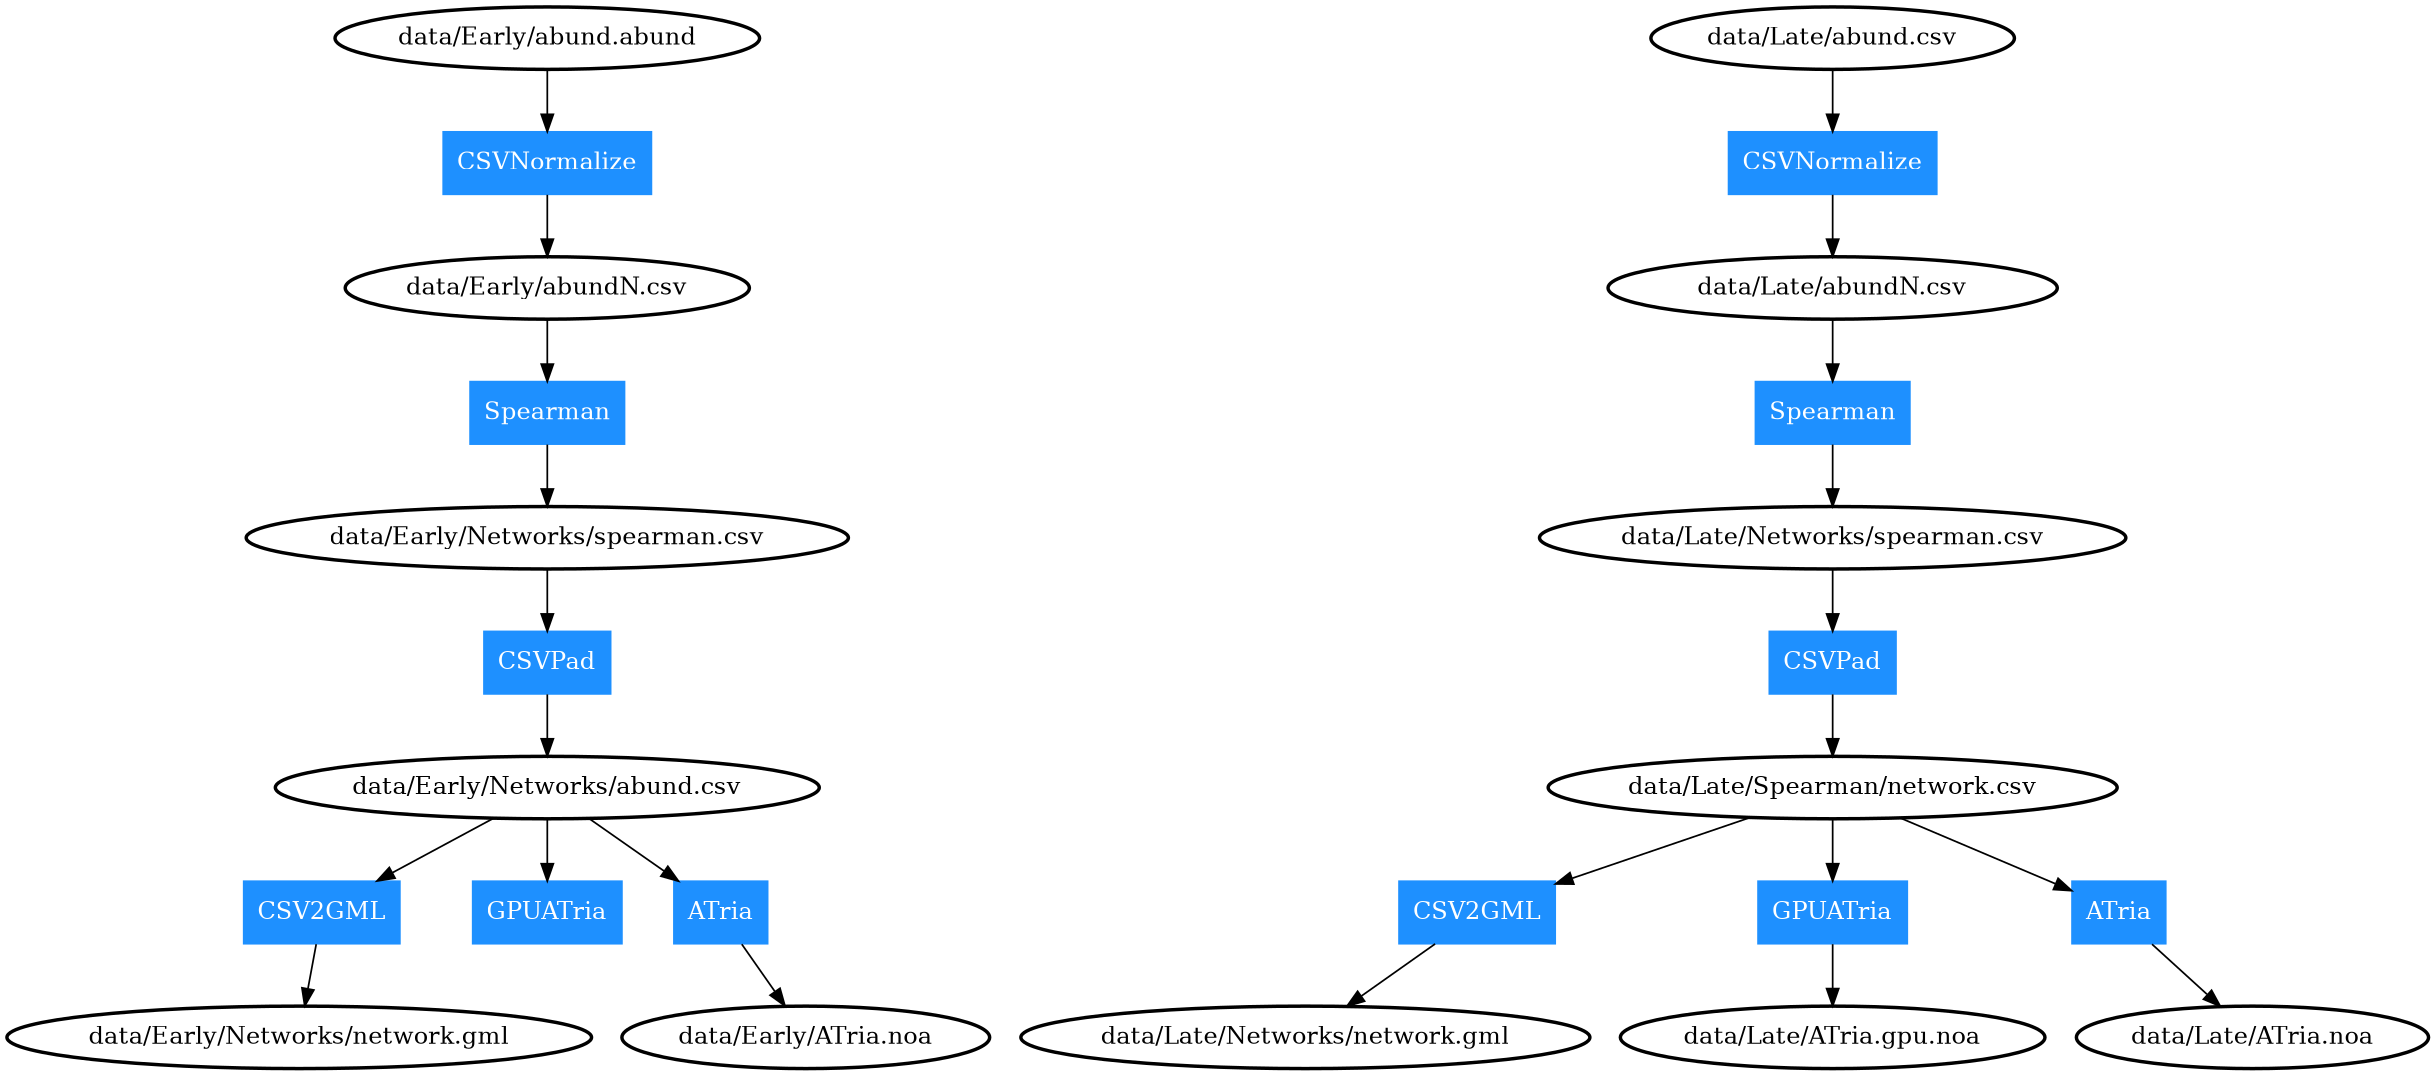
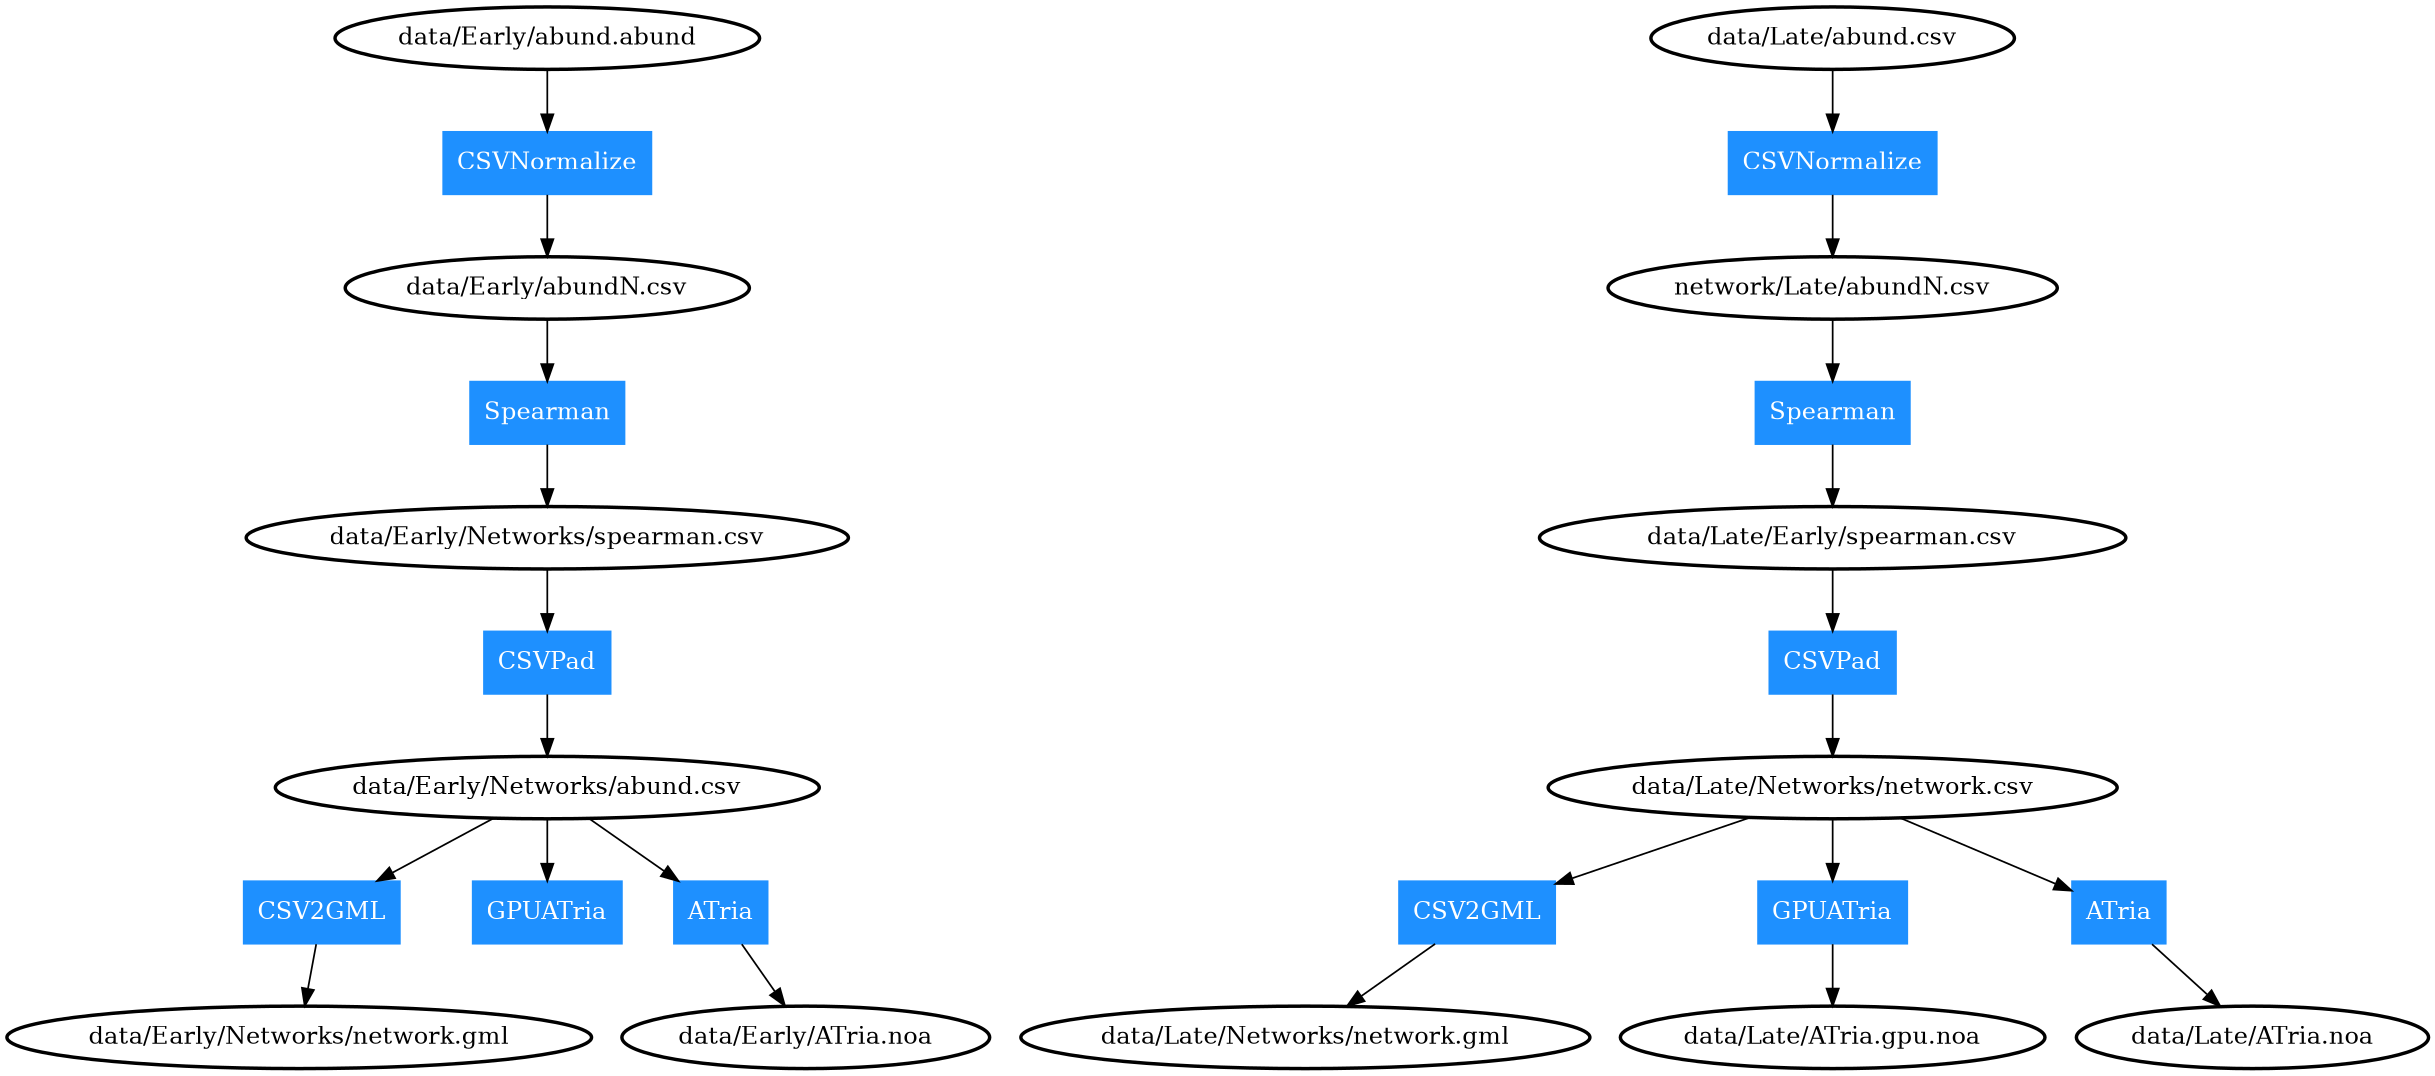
node "data/Late/abundN.csv": label "data/Late/abundN.csv" -> "network/Late/abundN.csv"
node "data/Late/Networks/spearman.csv": label "data/Late/Networks/spearman.csv" -> "data/Late/Early/spearman.csv"
node "data/Late/Spearman/network.csv": label "data/Late/Spearman/network.csv" -> "data/Late/Networks/network.csv"
